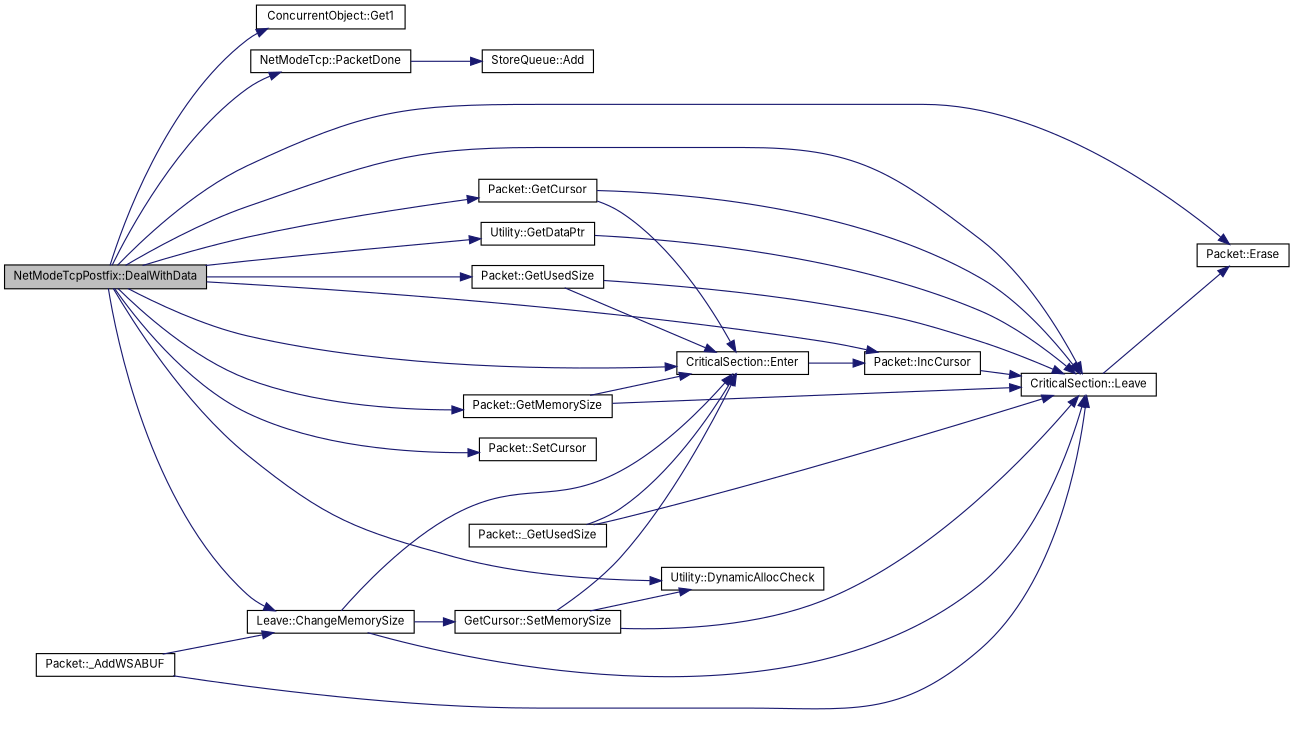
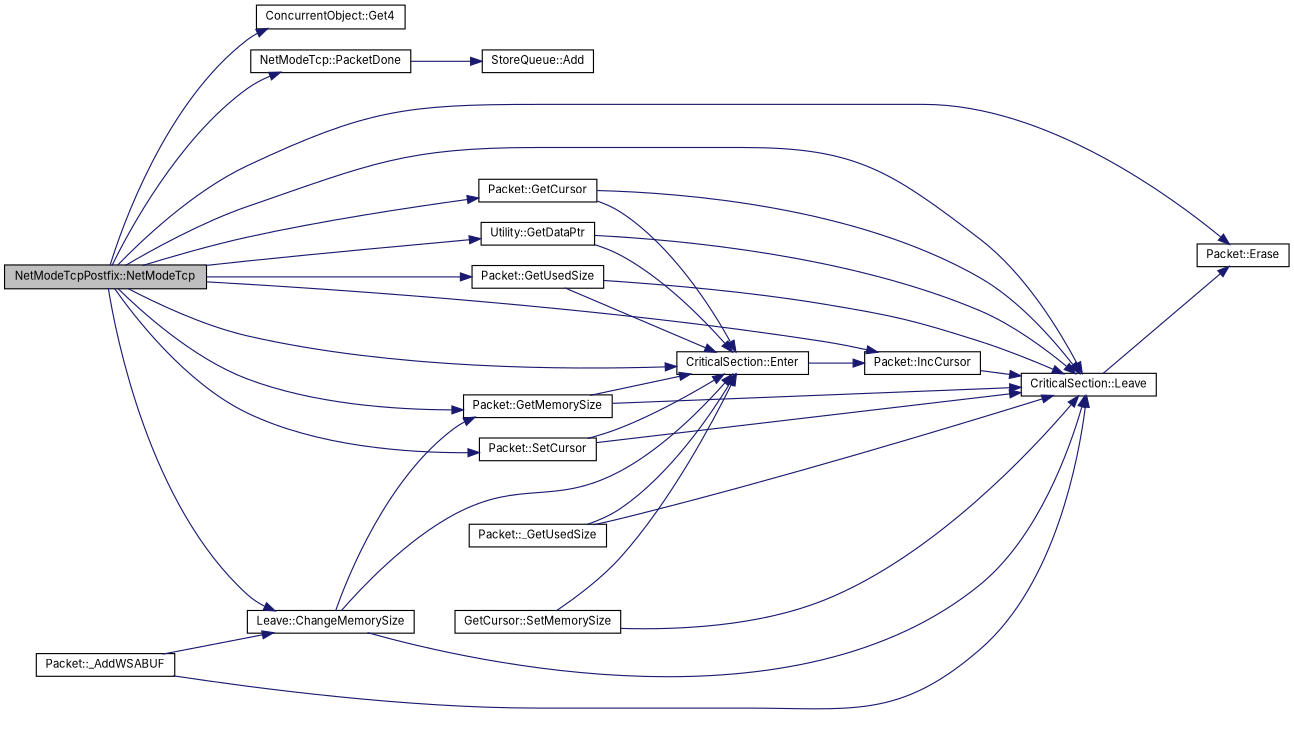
node "ConcurrentObject::Get1": label "ConcurrentObject::Get1" -> "ConcurrentObject::Get4"
node "NetModeTcpPostfix::DealWithData": label "NetModeTcpPostfix::DealWithData" -> "NetModeTcpPostfix::NetModeTcp"
edge "Utility::GetDataPtr" -> "CriticalSection::Enter": added
edge "Packet::SetCursor" -> "CriticalSection::Enter": added
edge "Packet::SetCursor" -> "CriticalSection::Leave": added
node "Utility::DynamicAllocCheck": removed
edge "Leave::ChangeMemorySize" -> "GetCursor::SetMemorySize": now "Leave::ChangeMemorySize" -> "Packet::GetMemorySize"
